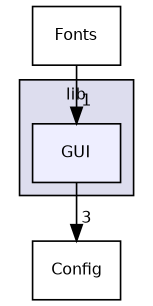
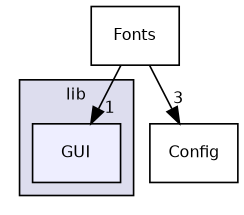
edge "GUI" -> "Config": now "Fonts" -> "Config"
